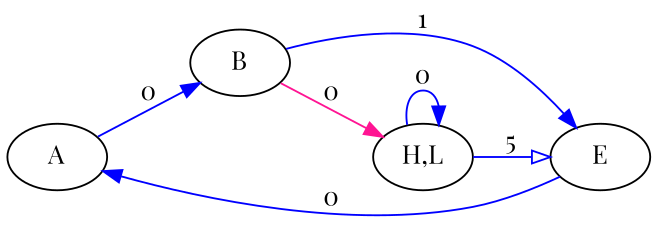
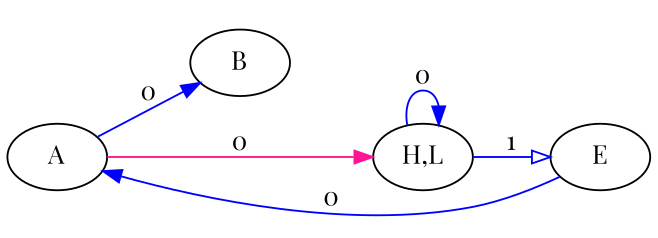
edge "B" -> "E": removed, label "1"
edge "B" -> "H,L": now "A" -> "H,L"
edge "H,L" -> "E": label "5" -> "1"
